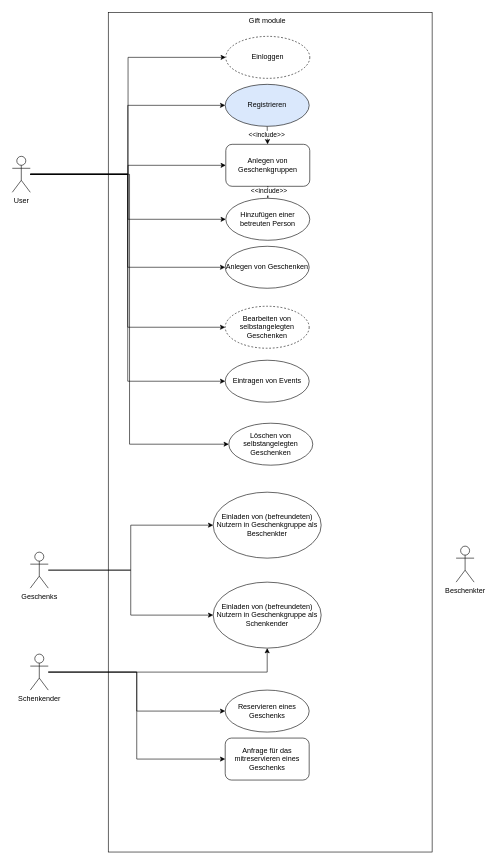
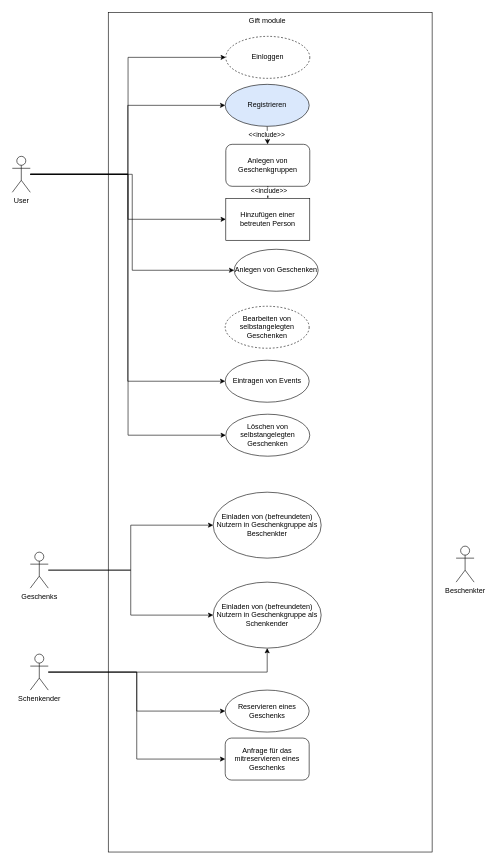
edge "User" -> "Anlegen von Geschenkgruppen": removed
node "Hinzufügen einer betreuten Person": shape ellipse -> rectangle
node "Anlegen von Geschenken": moved (267, 267) -> (276, 270)
edge "User" -> "Bearbeiten von selbstangelegten Geschenken": removed
node "Löschen von selbstangelegten Geschenken": moved (271, 444) -> (268, 435)
